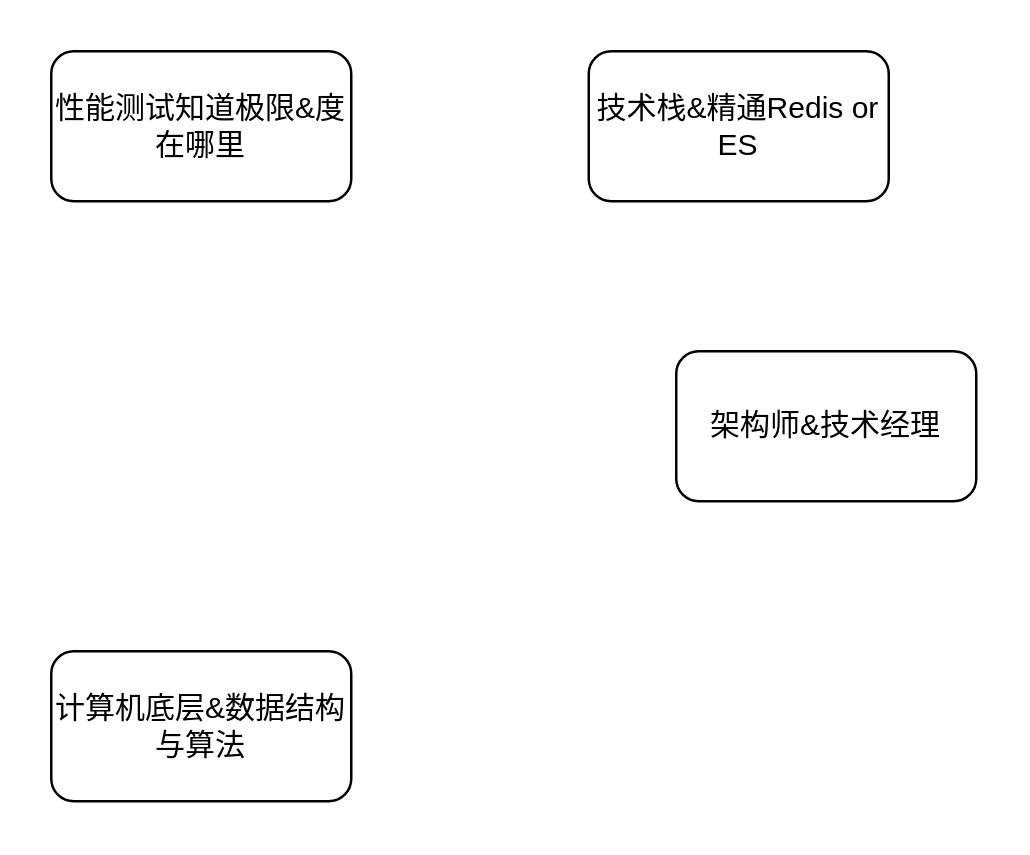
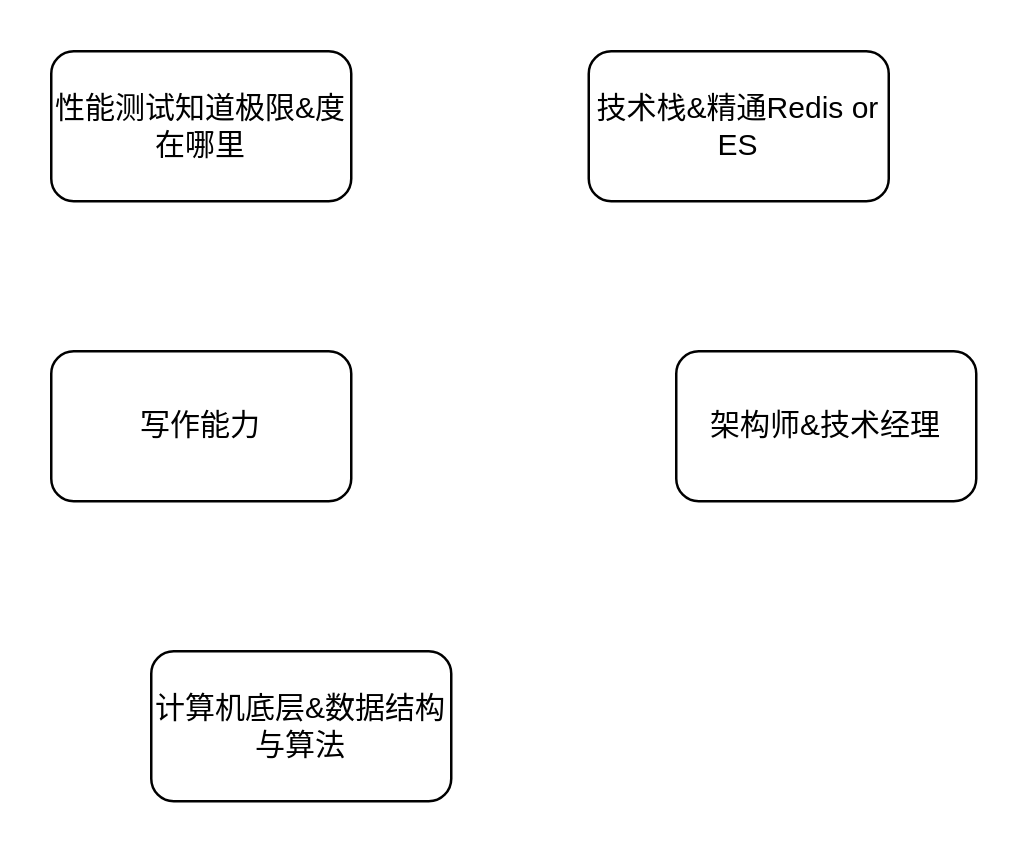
node "写作能力": added
node "计算机底层&数据结构与算法": moved (201, 726) -> (301, 726)
